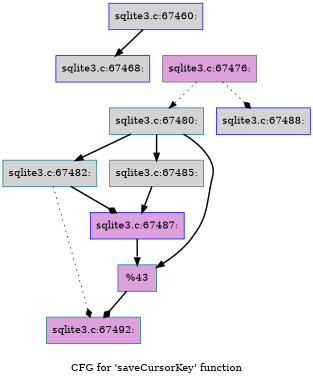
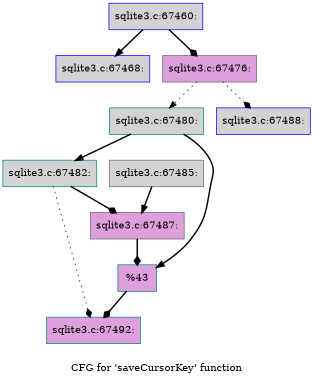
edge "sqlite3.c:67460:" -> "sqlite3.c:67476:": added
edge "sqlite3.c:67480:" -> "sqlite3.c:67485:": removed
node "sqlite3.c:67487:": color blue -> gray40
edge "sqlite3.c:67487:" -> "%43": arrowhead normal -> diamond
